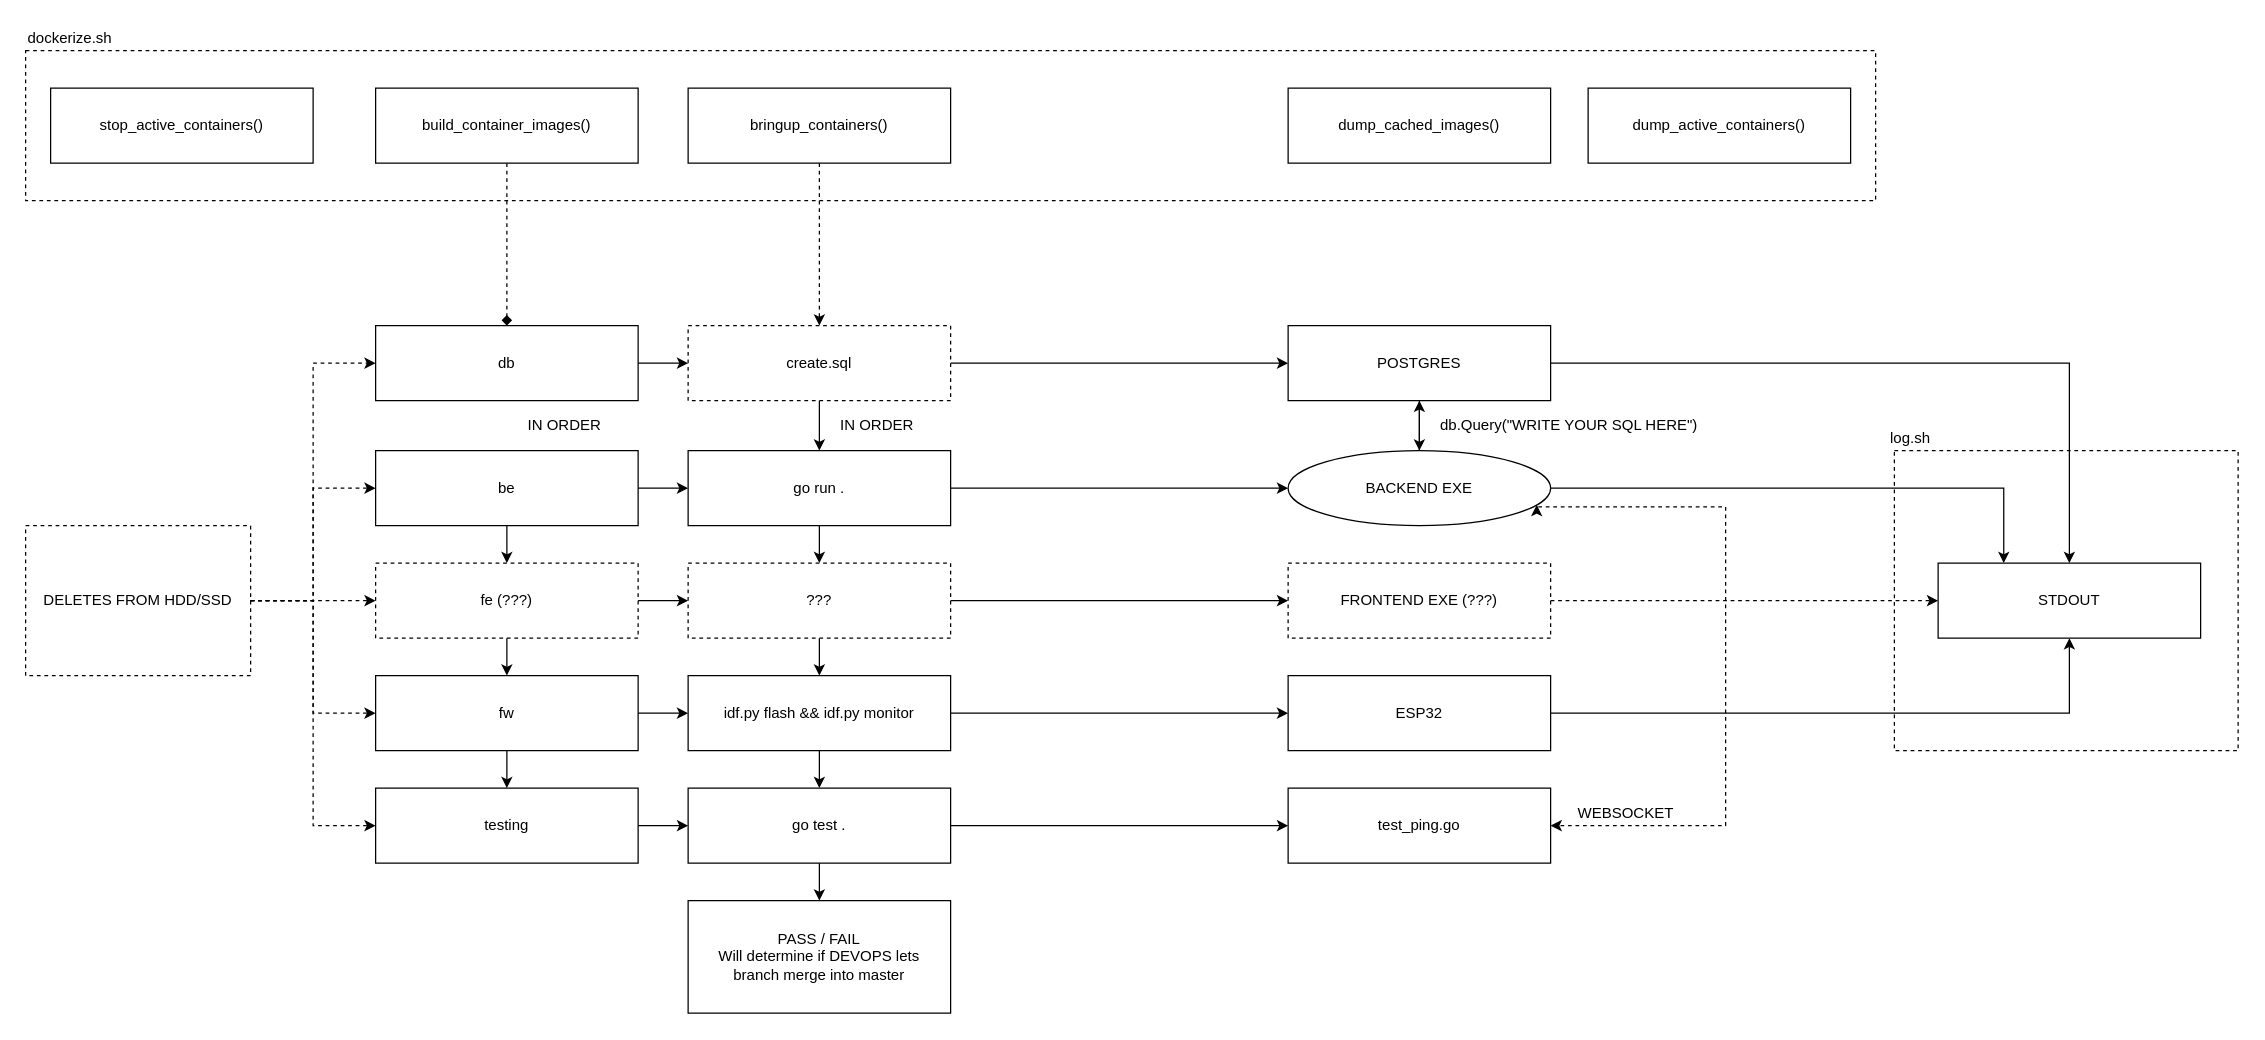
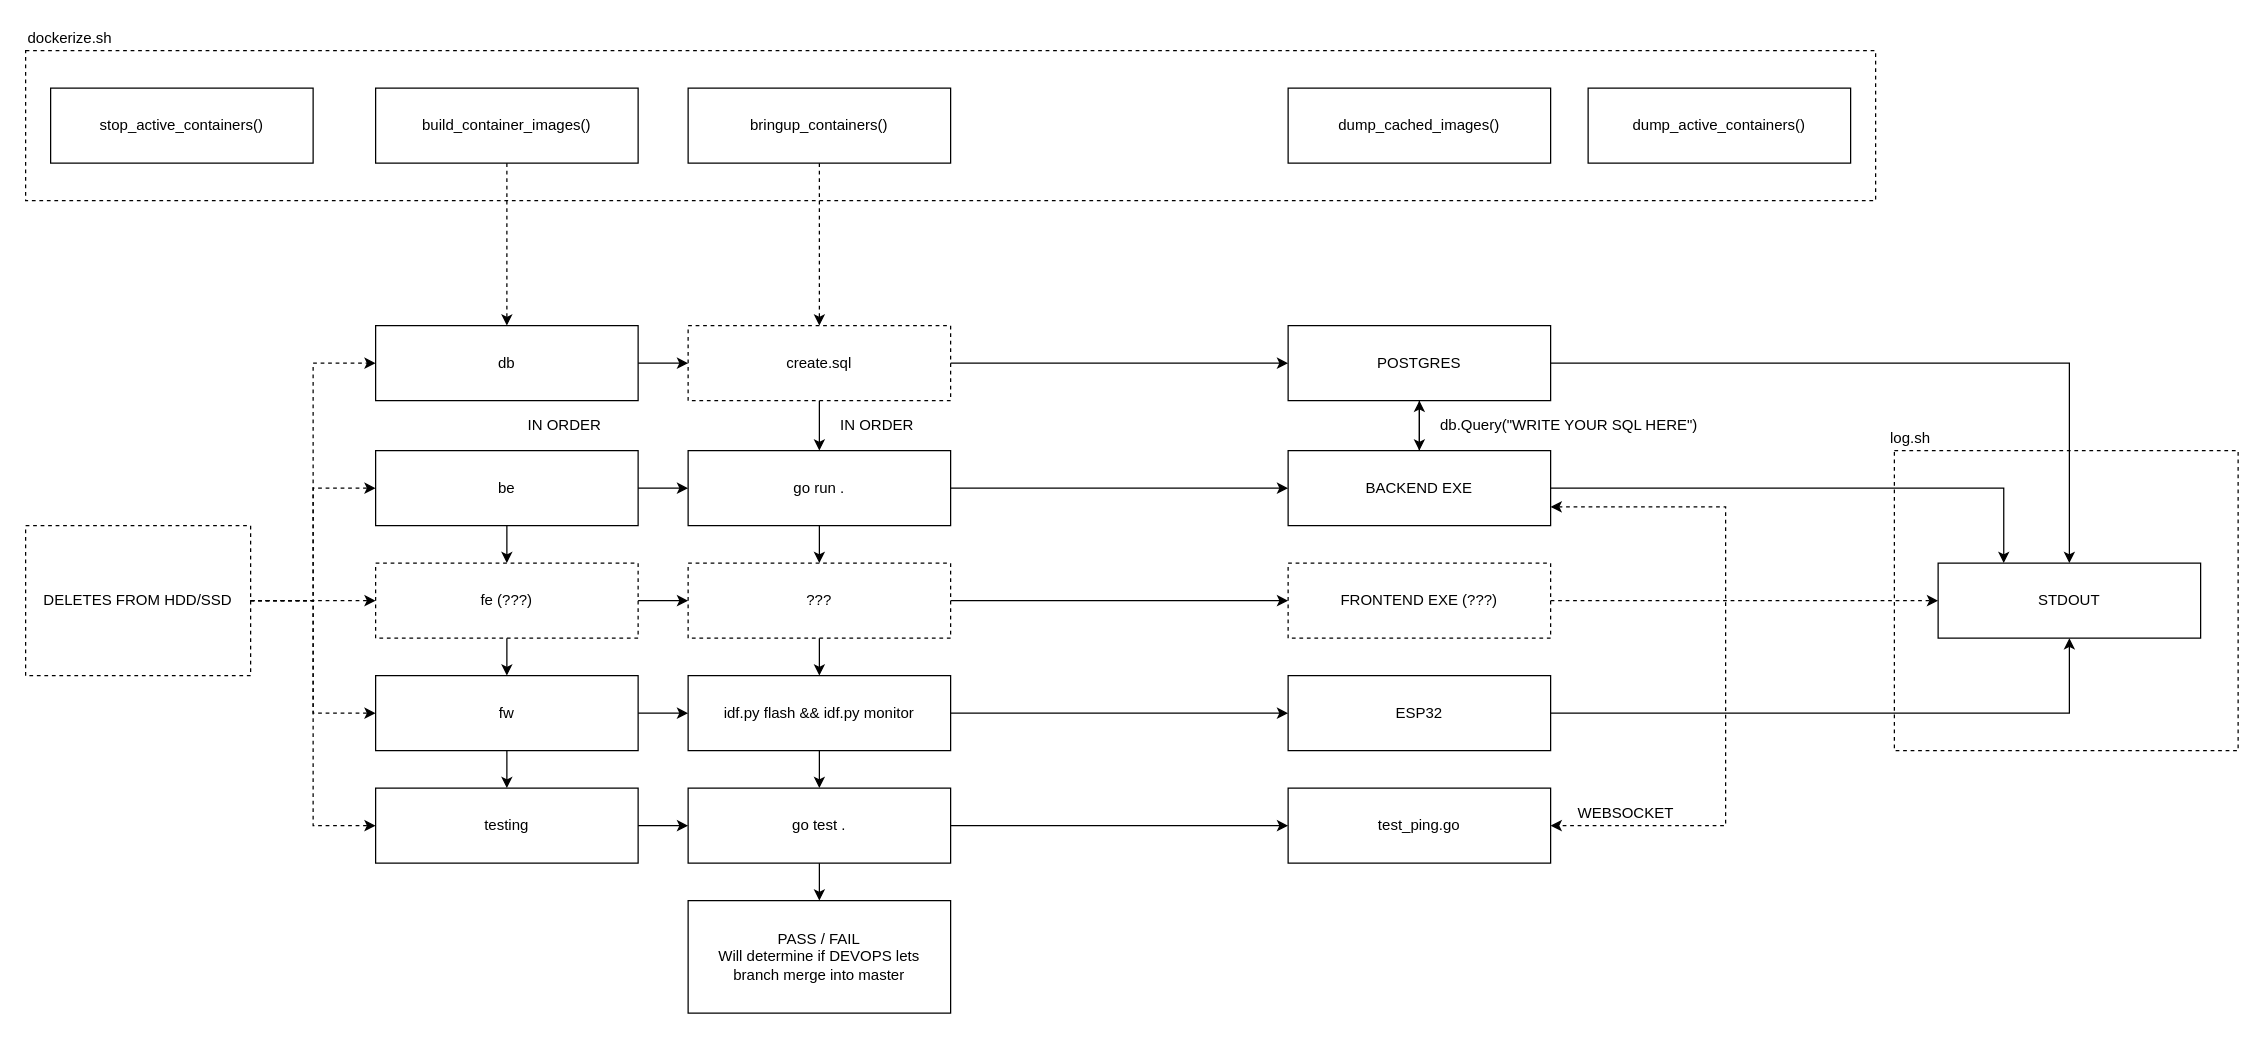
edge "build_container_images()" -> "db": arrowhead diamond -> classic
node "BACKEND EXE": shape ellipse -> rectangle
